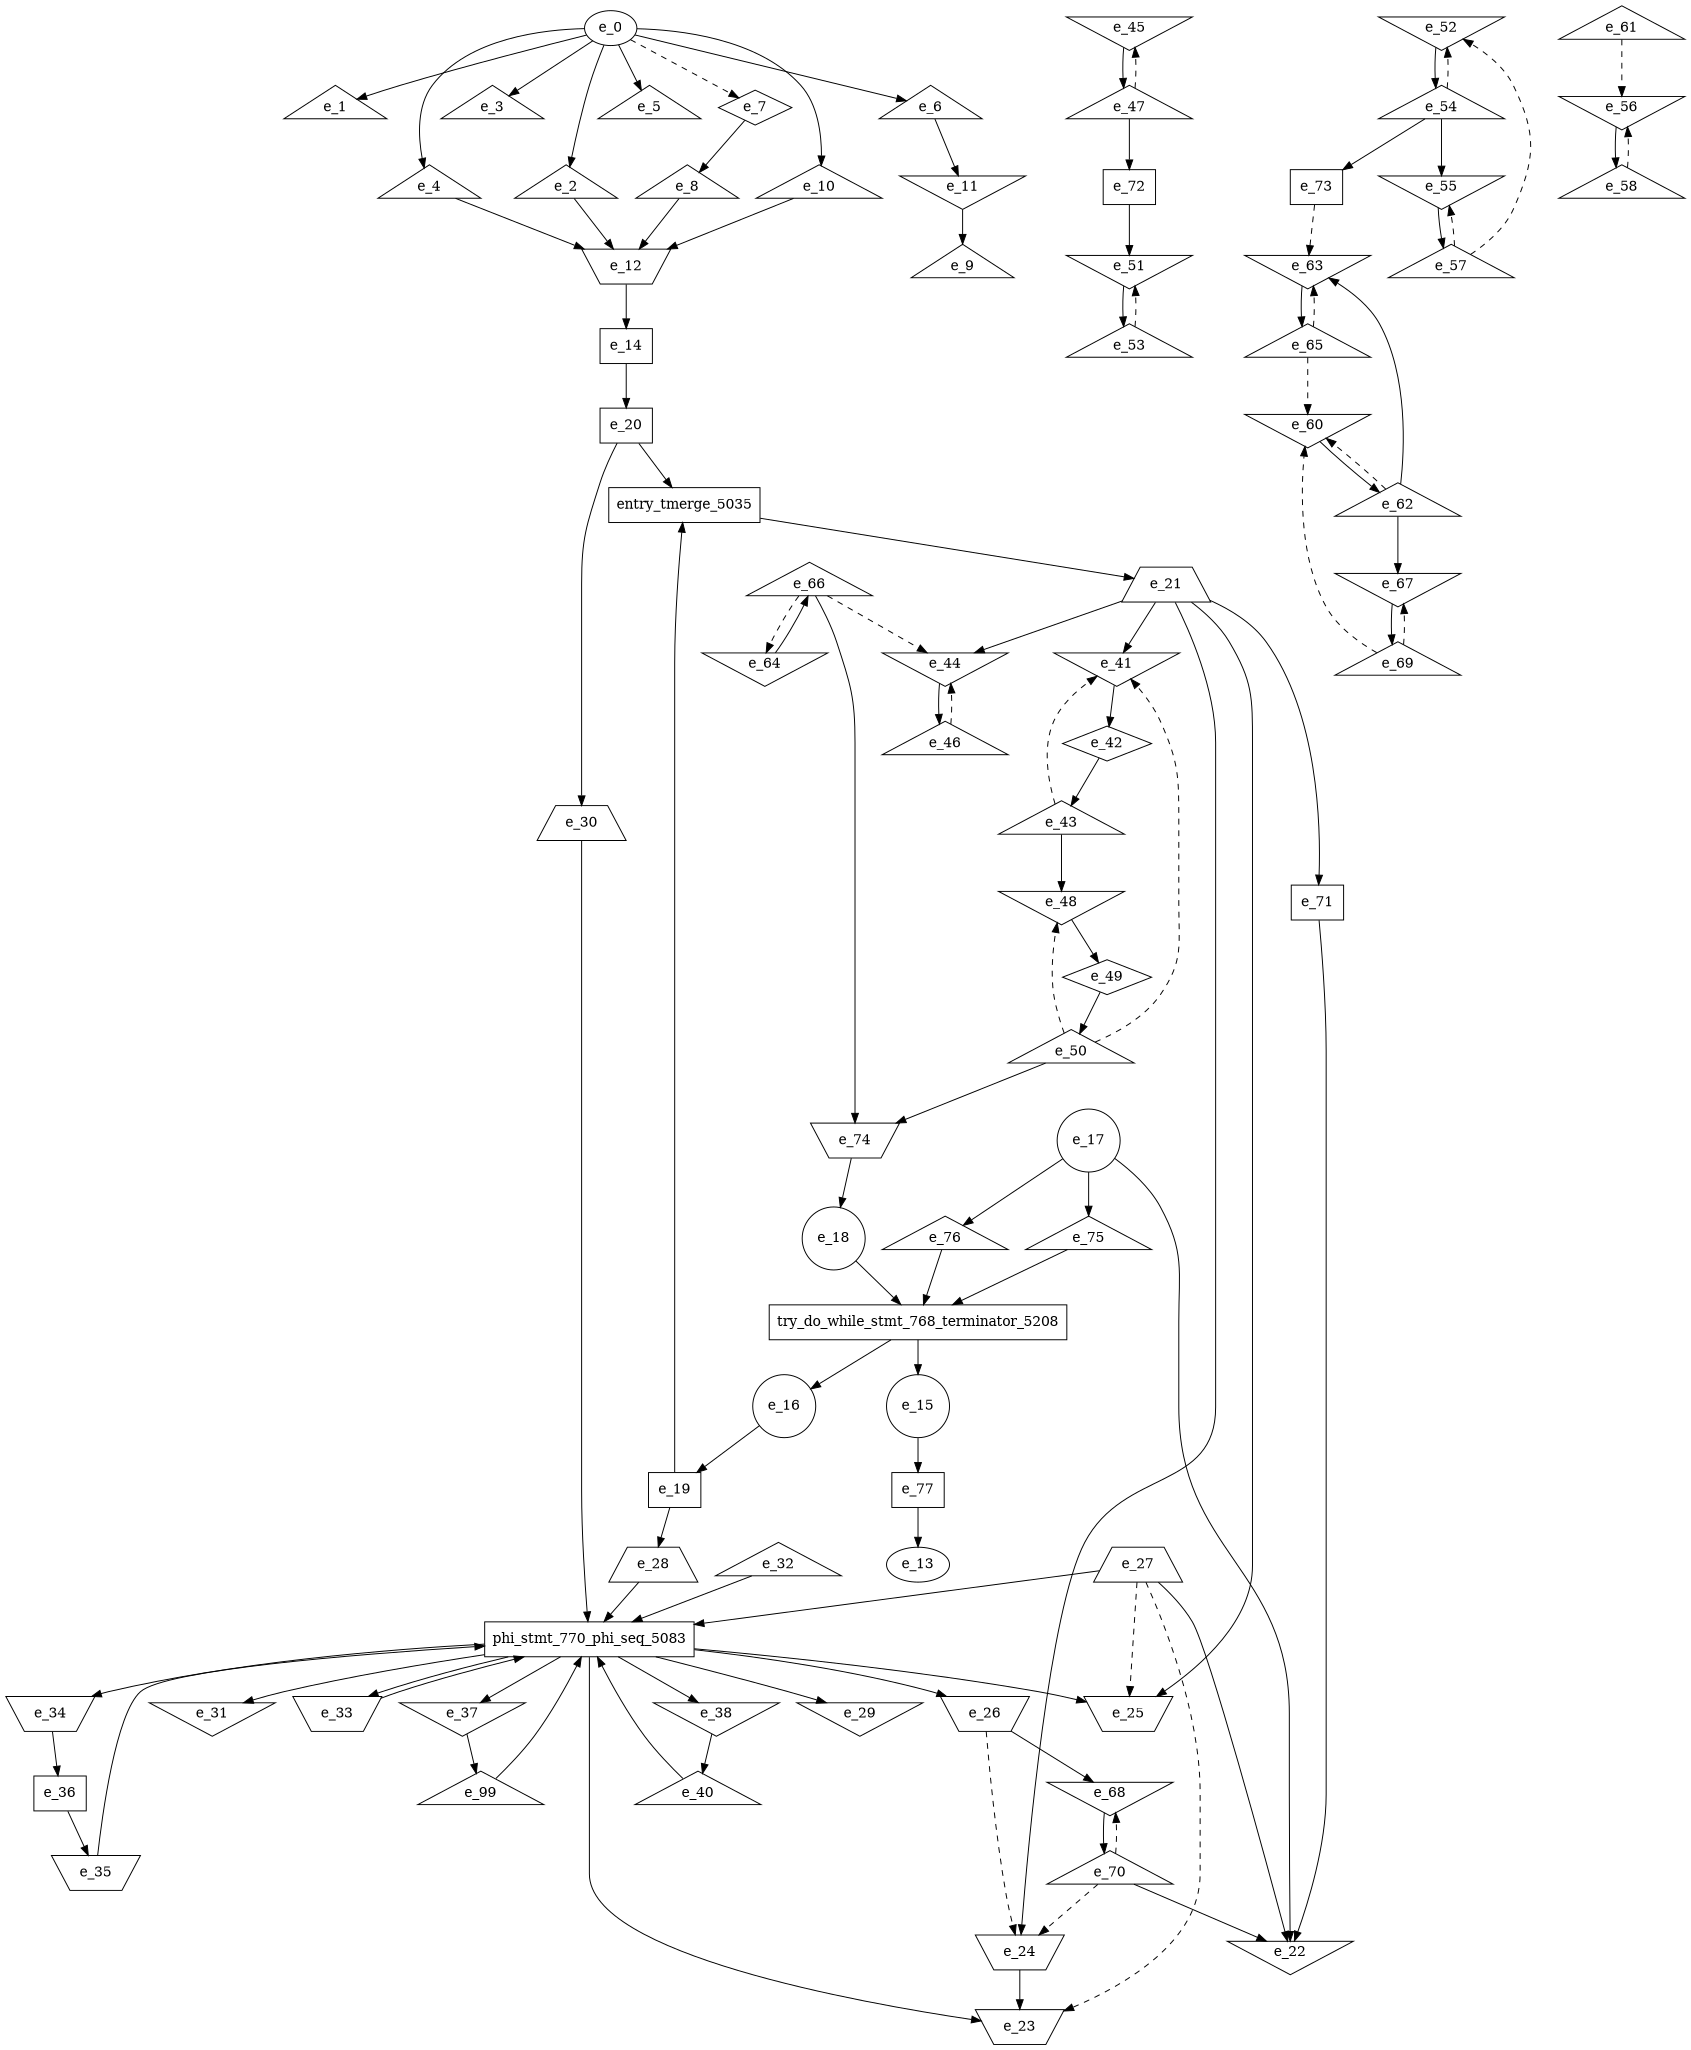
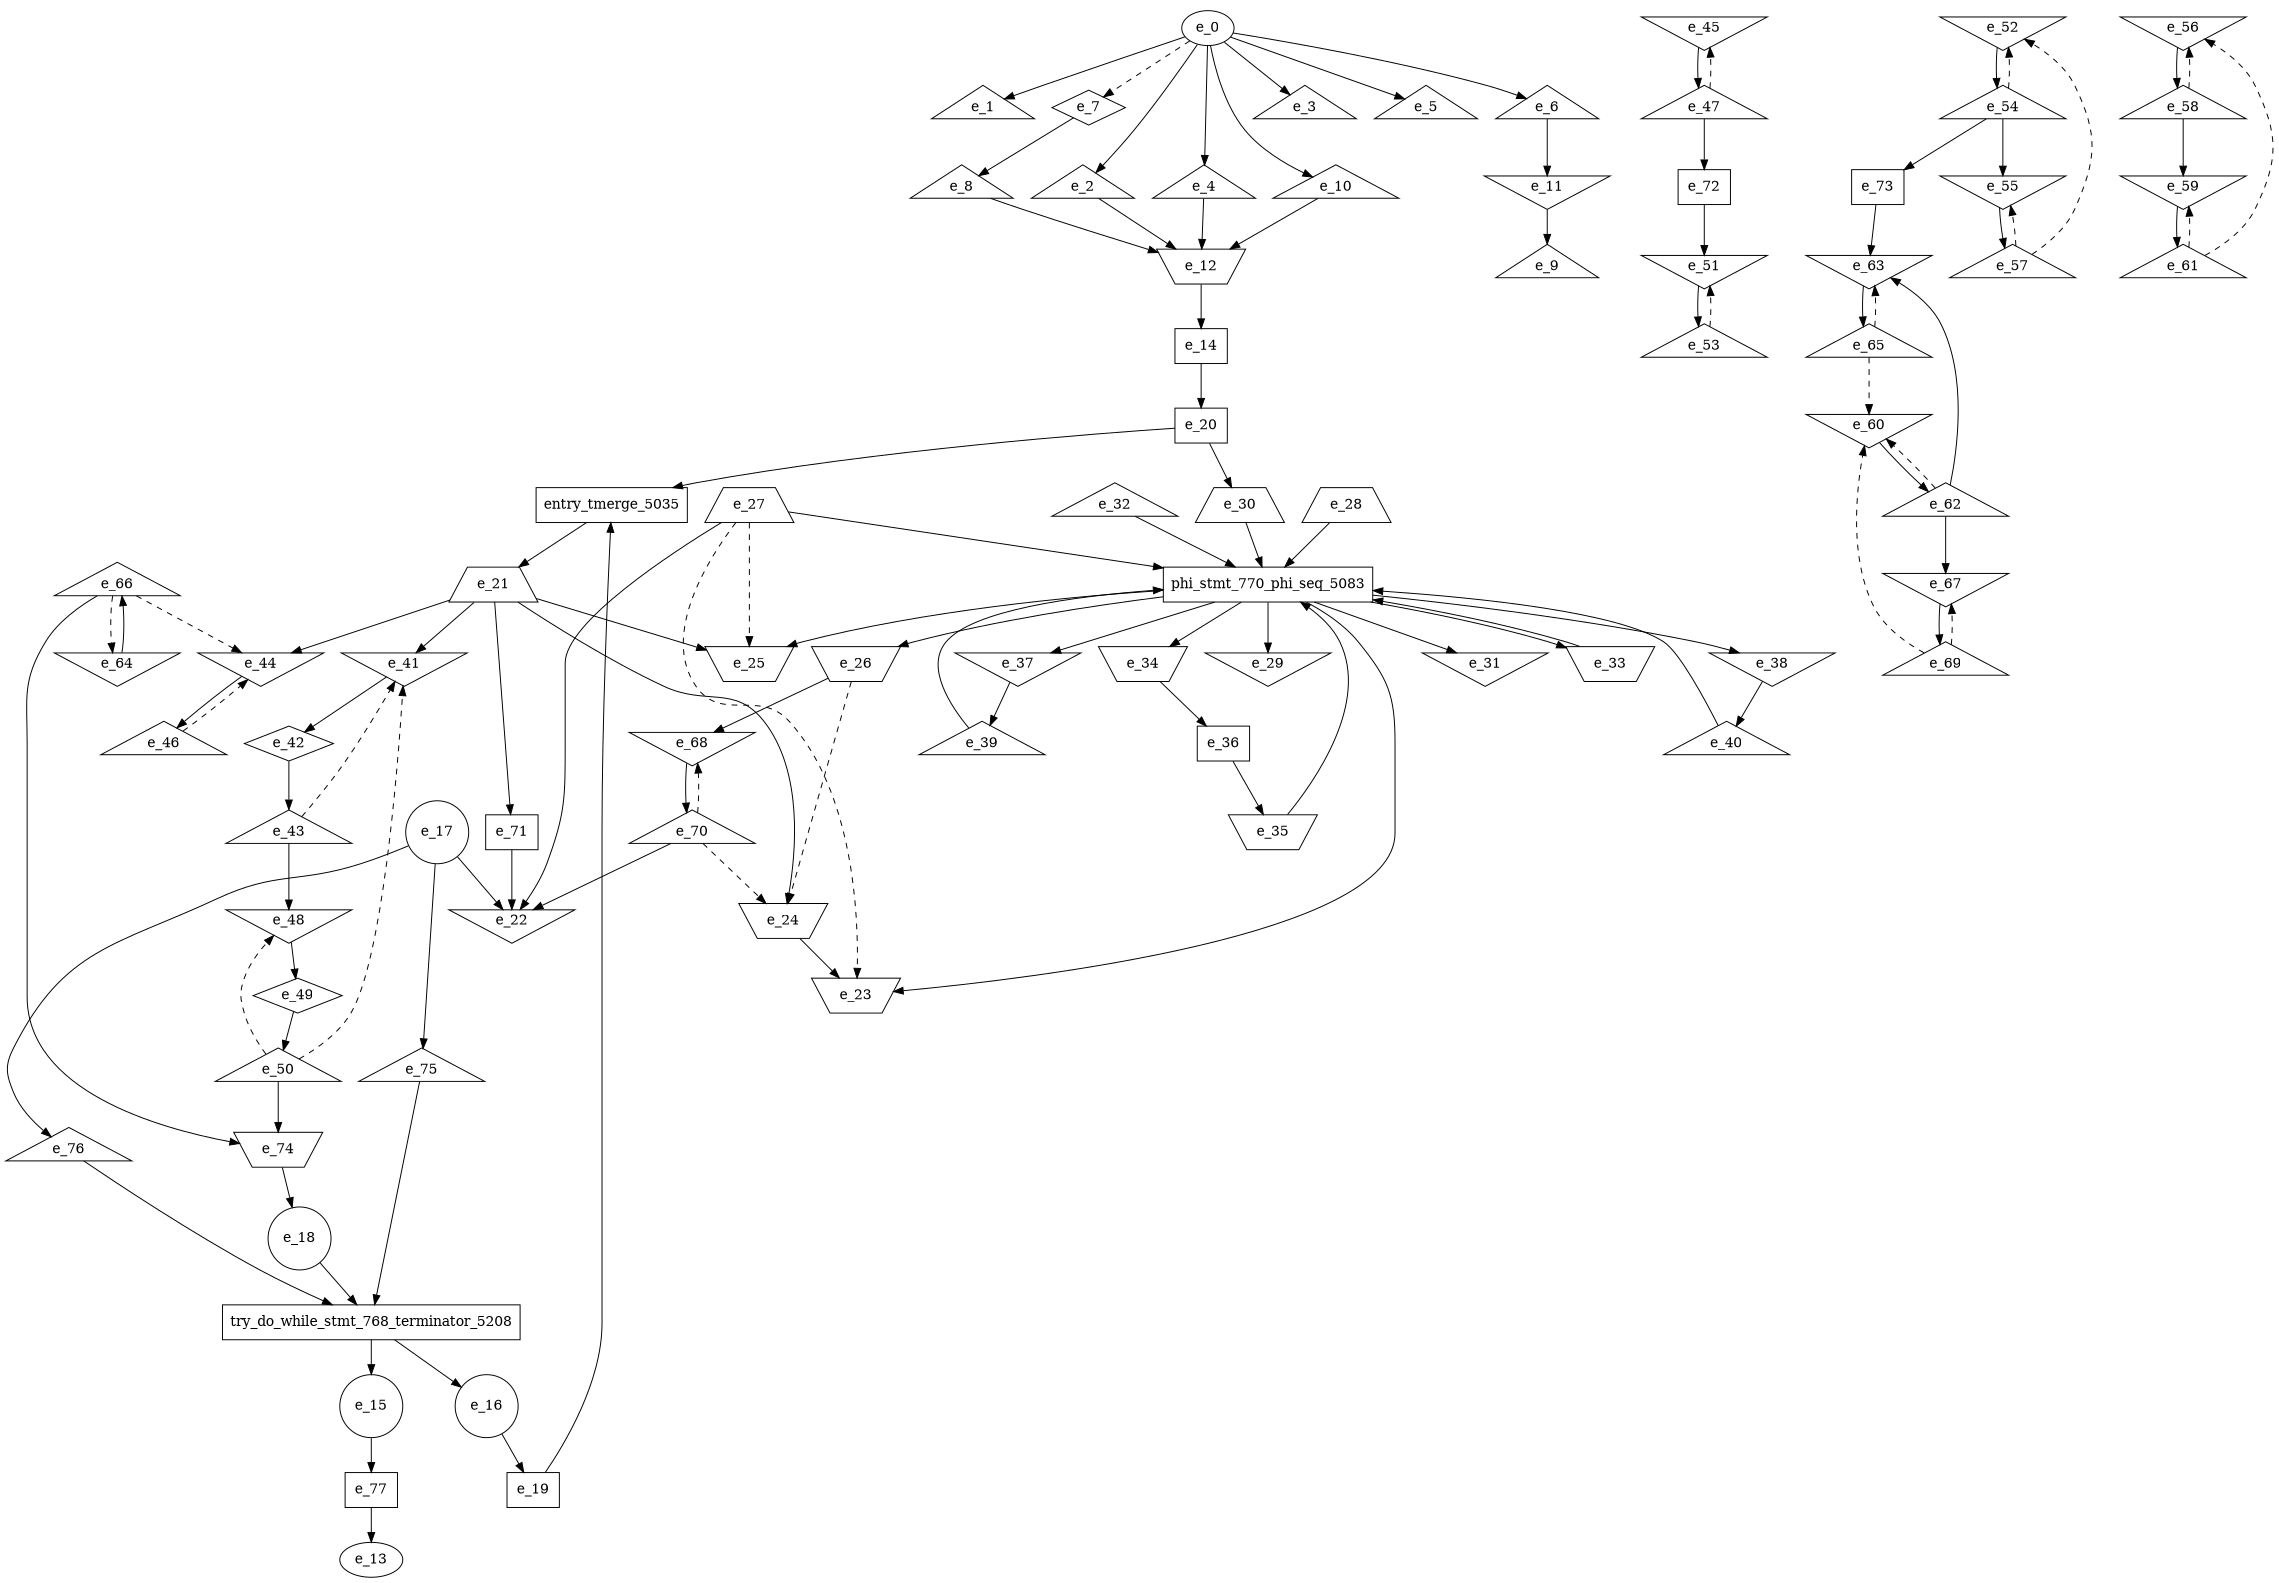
node "e_59": added
edge "e_73" -> "e_63": style dashed -> solid
edge "e_19" -> "e_28": removed
node "e_99": label "e_99" -> "e_39"
